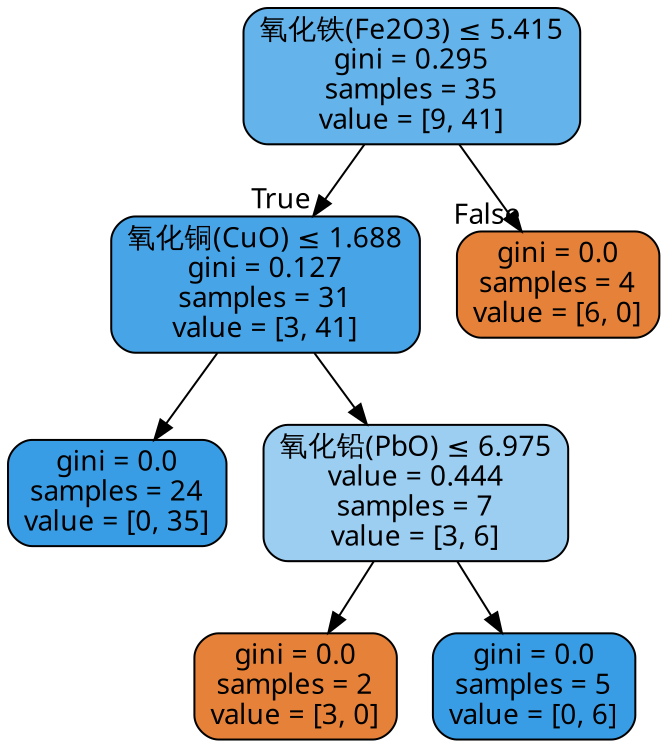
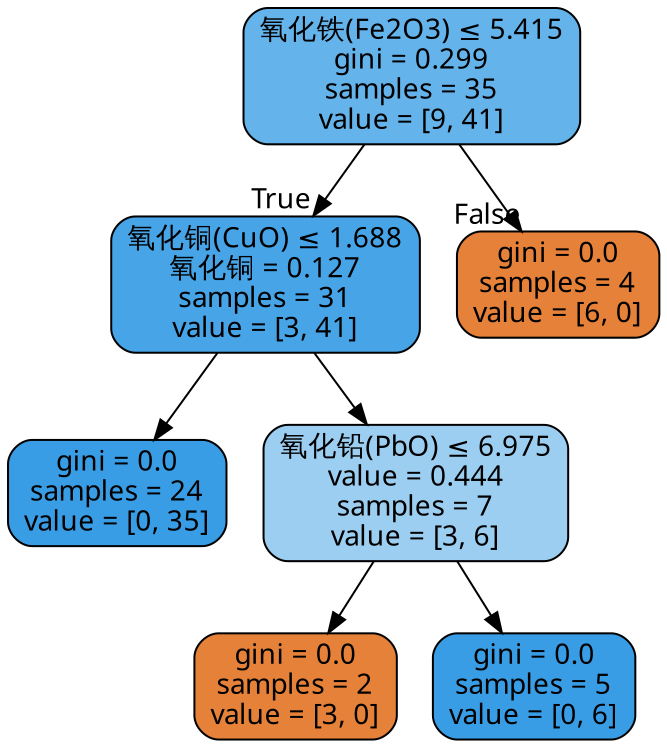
node "氧化铁(Fe2O3) ≤ 5.415": text "gini = 0.295" -> "gini = 0.299"
node "氧化铜(CuO) ≤ 1.688": text "gini = 0.127" -> "氧化铜 = 0.127"
